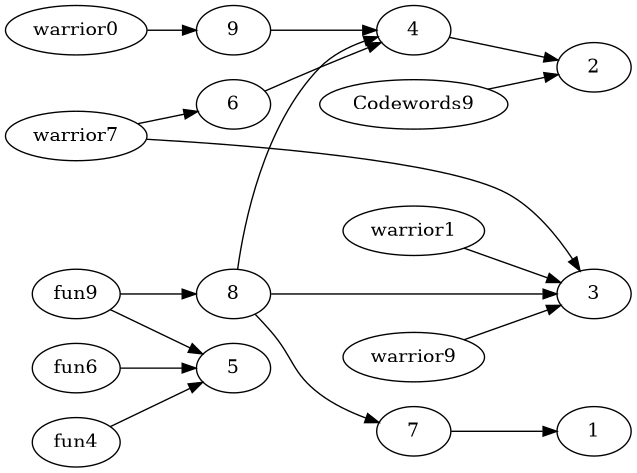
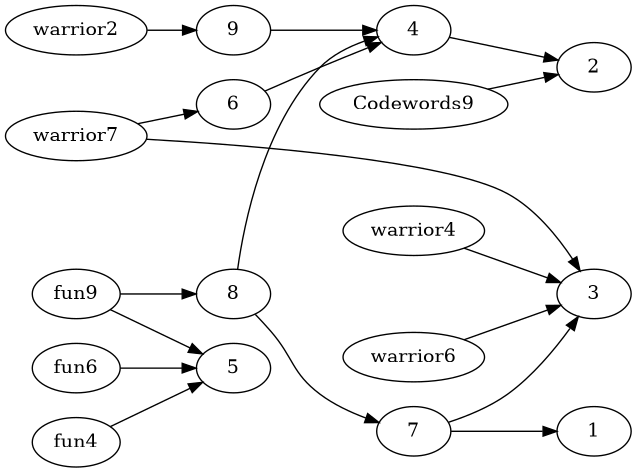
node "warrior0": label "warrior0" -> "warrior2"
node "warrior1": label "warrior1" -> "warrior4"
edge "8" -> "3": now "7" -> "3"
node "warrior9": label "warrior9" -> "warrior6"
